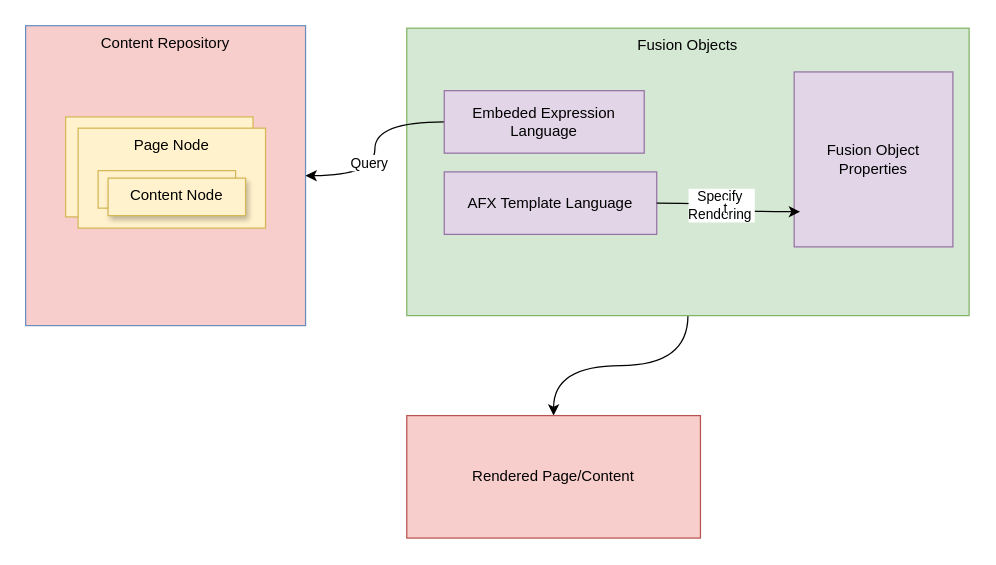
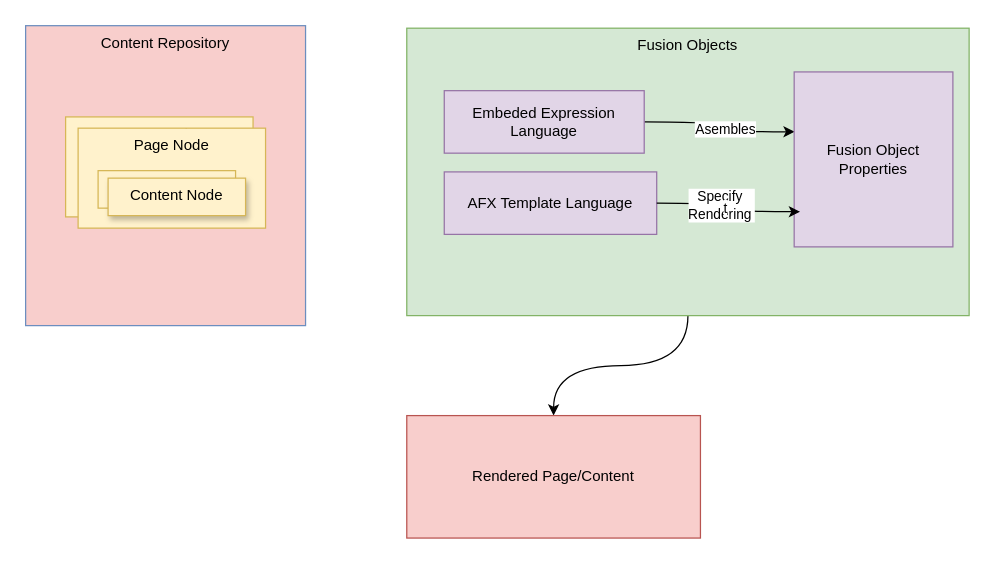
edge "Embeded Expression Language" -> "Fusion Object Properties": added, label "Asembles"
edge "Embeded Expression Language" -> "Content Repository": removed, label "Query"
